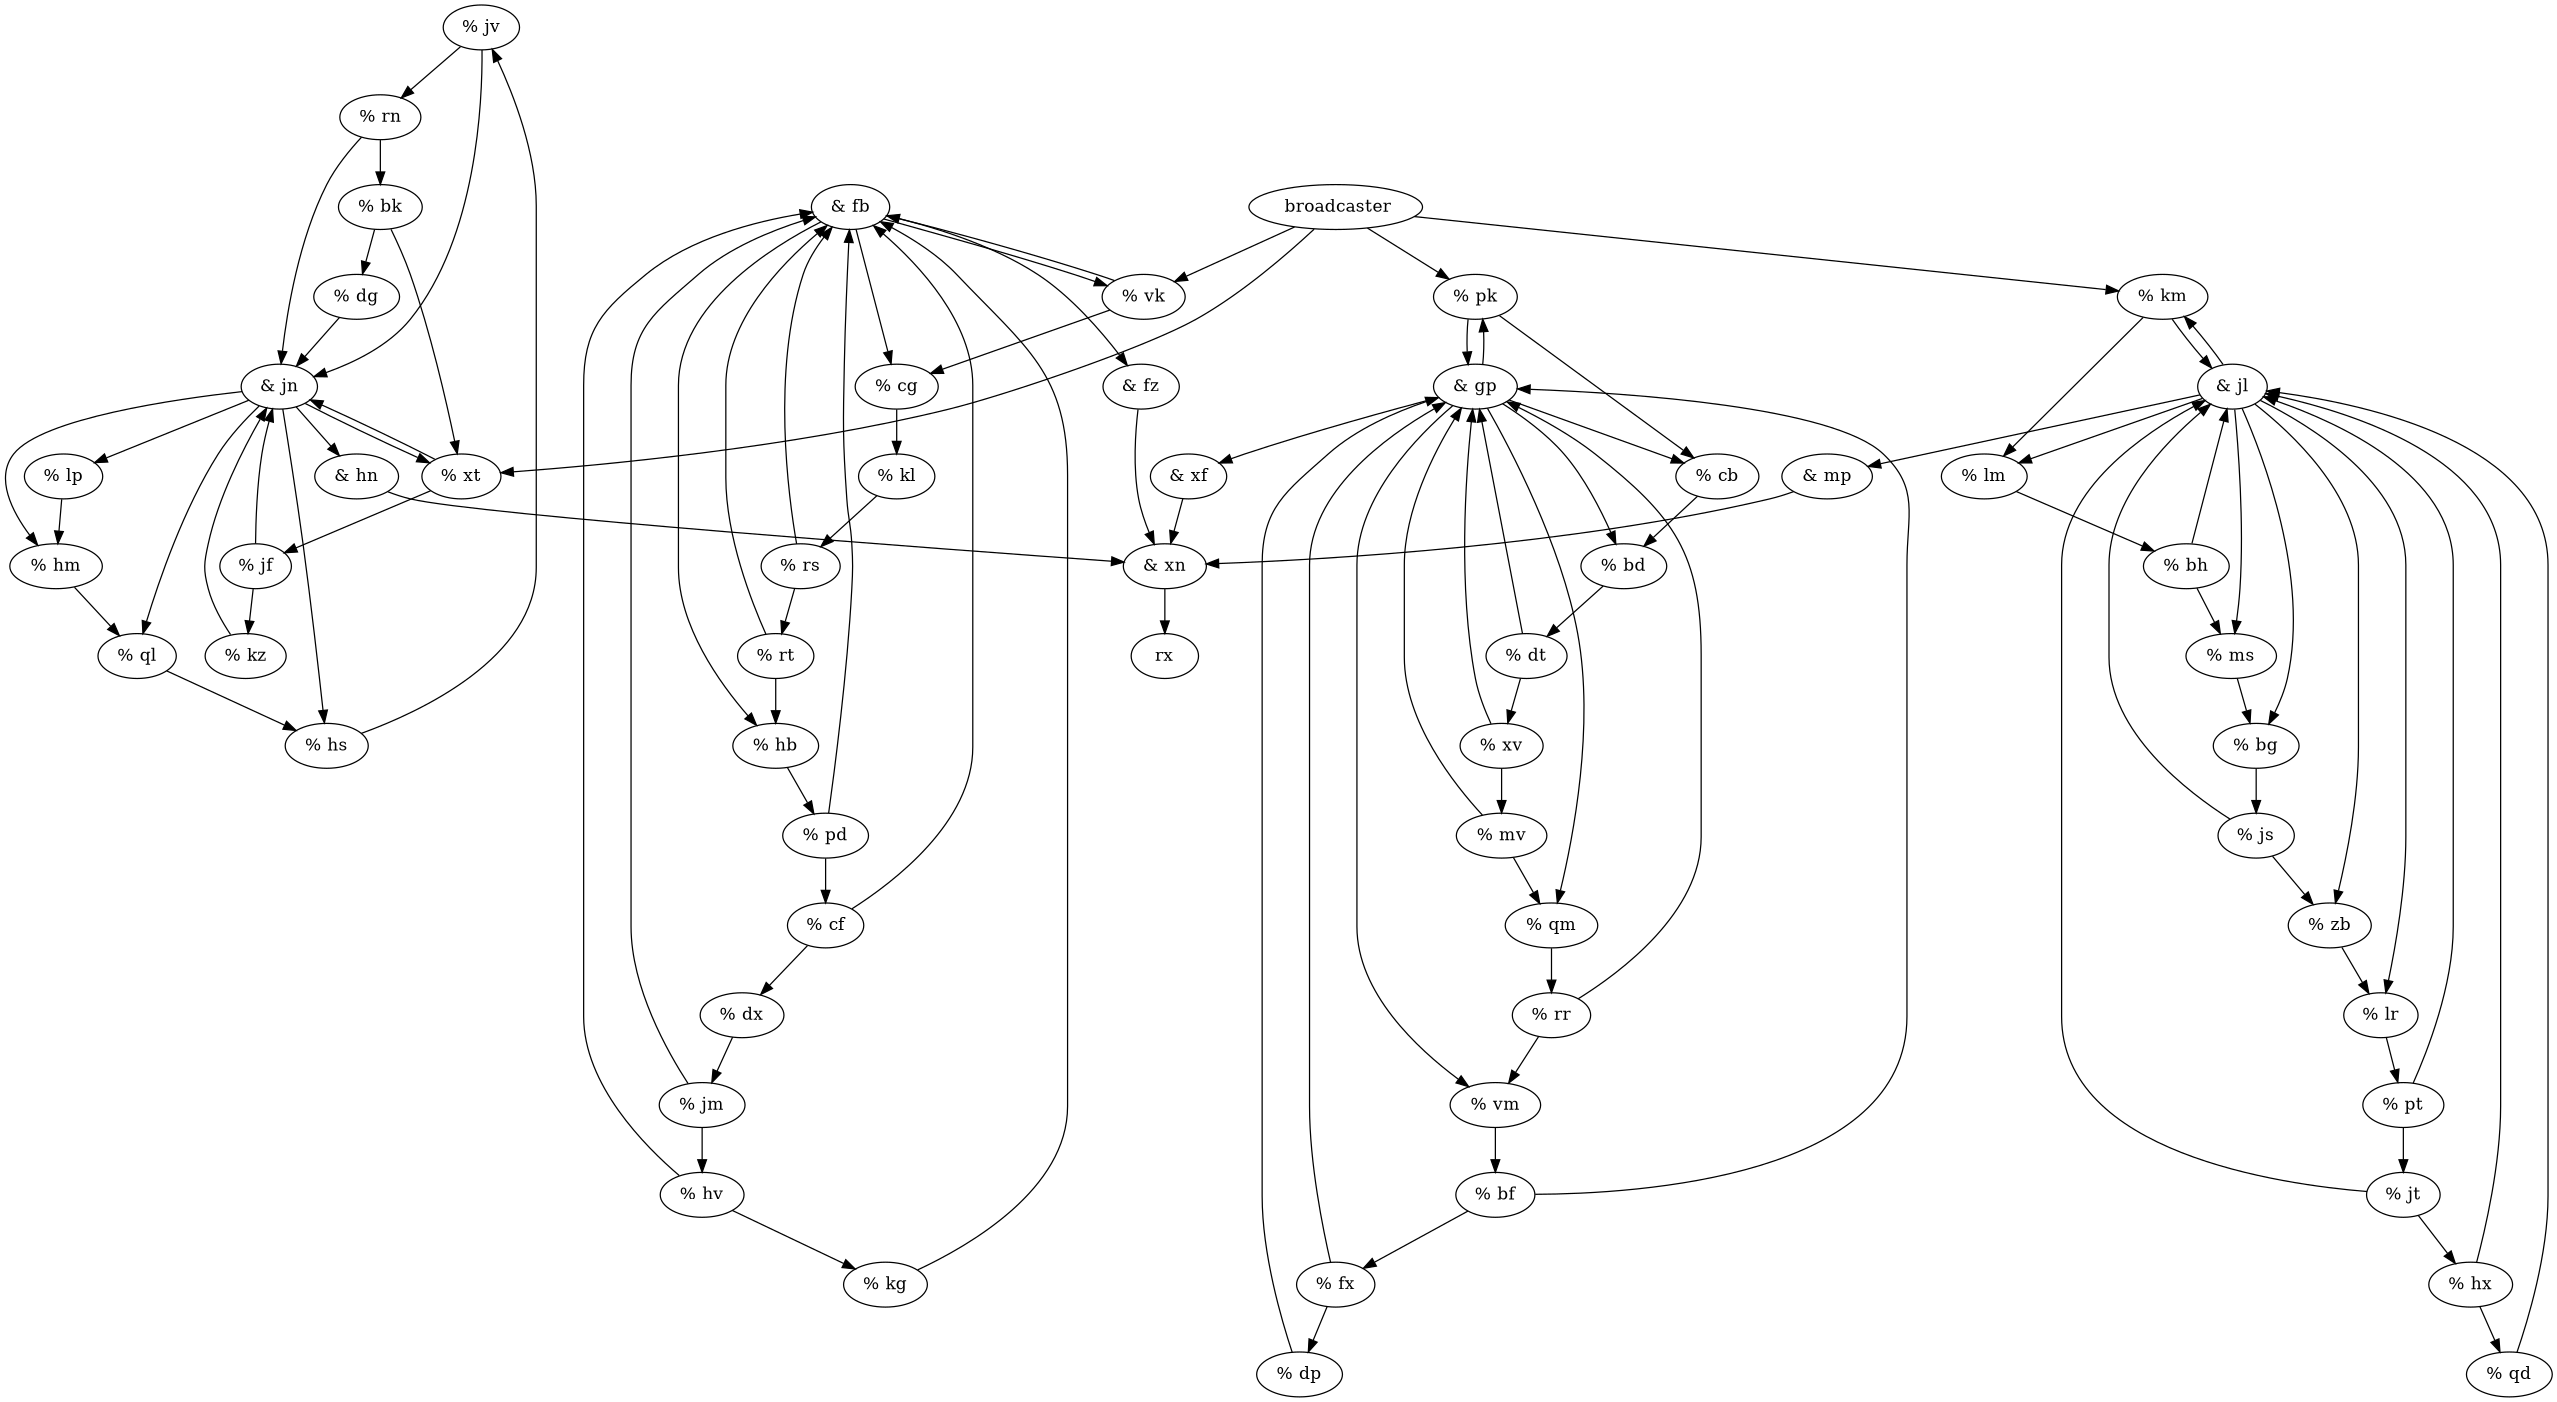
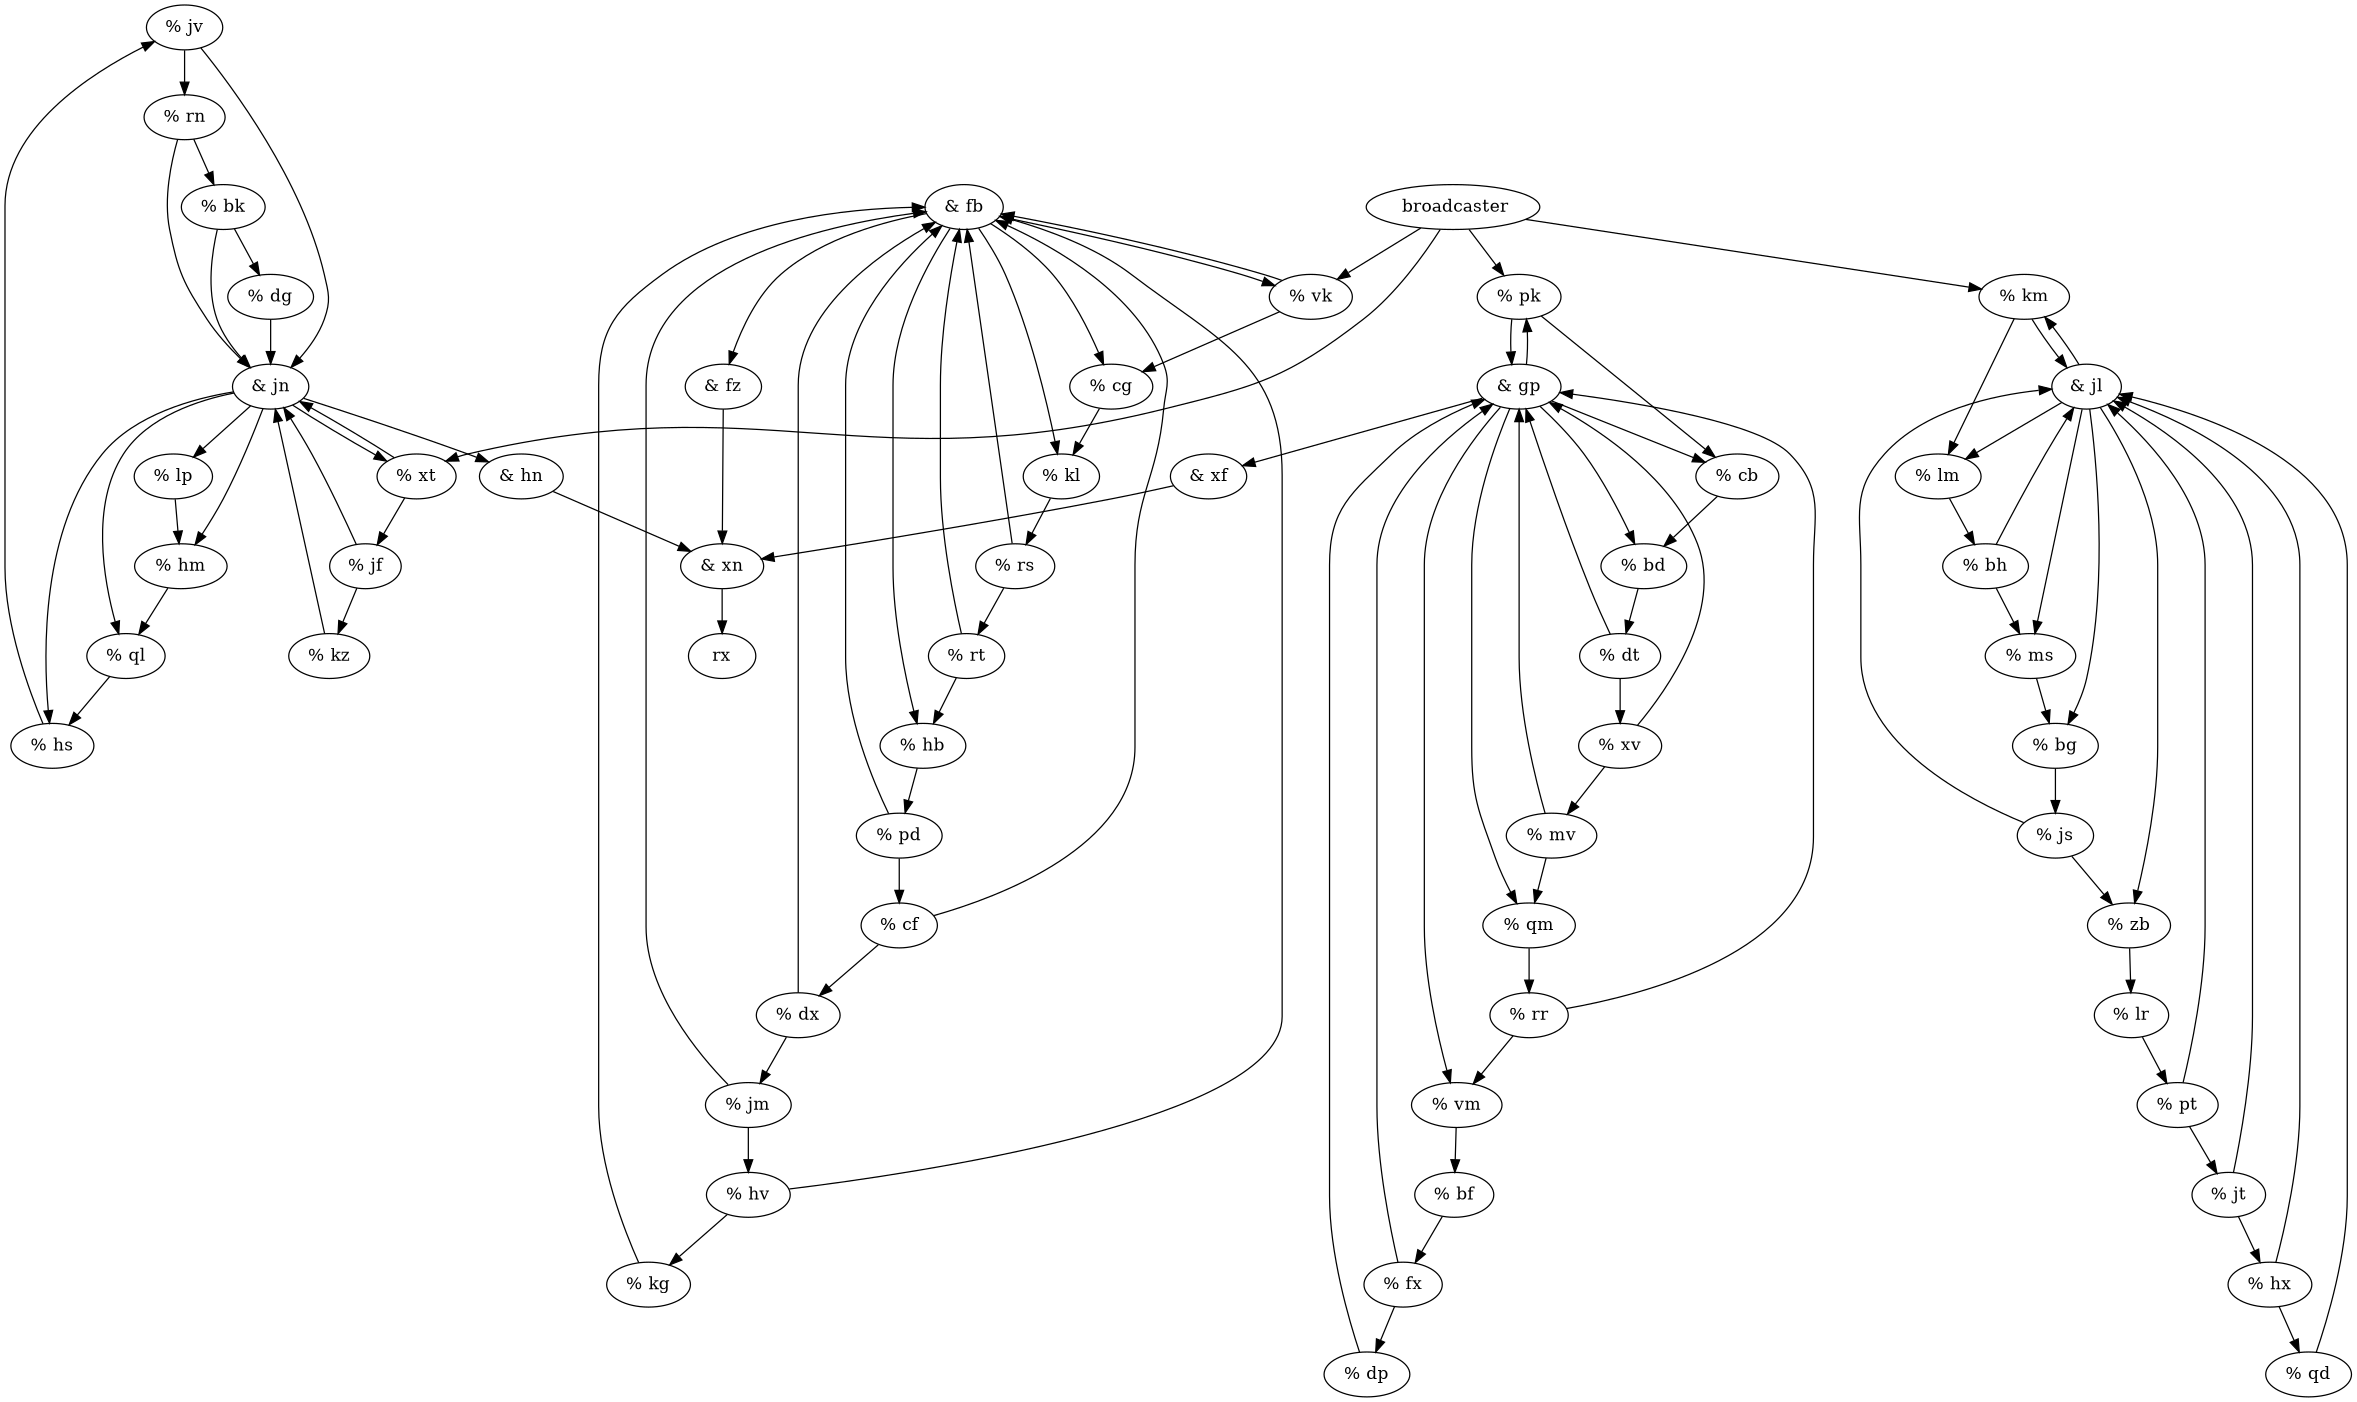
edge "& fb" -> "% kl": added
edge "% bk" -> "% xt": now "% bk" -> "& jn"
node "& mp": removed
edge "% dx" -> "& fb": added
edge "& jl" -> "% lr": removed
edge "% bf" -> "& gp": removed
